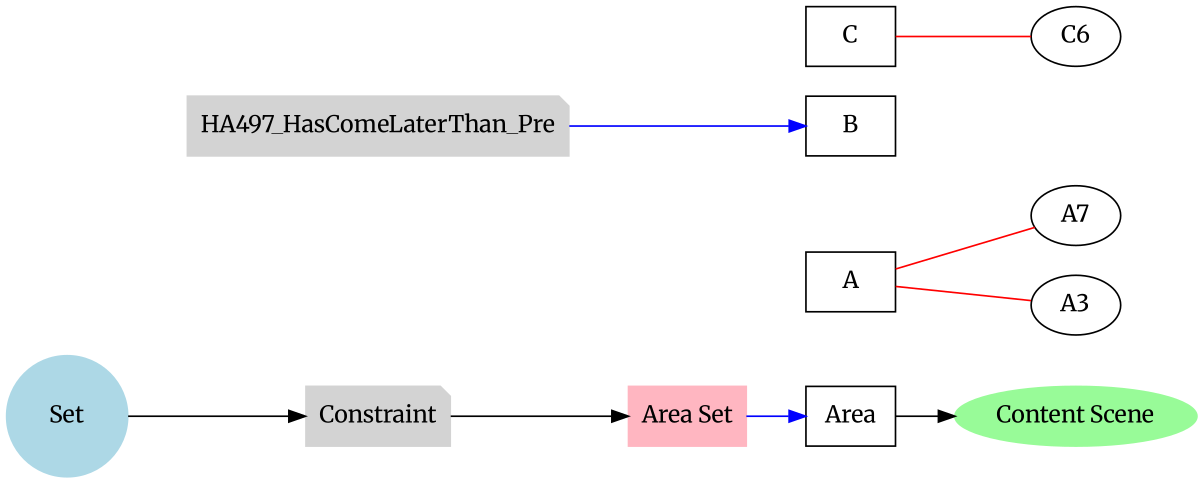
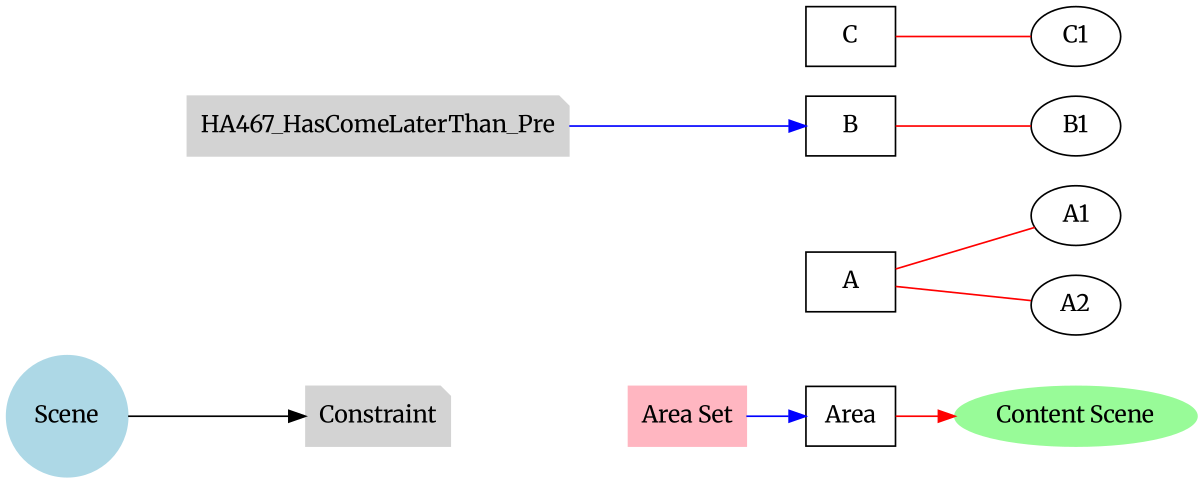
node "C6": label "C6" -> "C1"
node "HA497_HasComeLaterThan_Pre": label "HA497_HasComeLaterThan_Pre" -> "HA467_HasComeLaterThan_Pre"
node "B1": added
node "A7": label "A7" -> "A1"
node "A3": label "A3" -> "A2"
node "Set": label "Set" -> "Scene"
edge "Constraint" -> "Area Set": removed
edge "Area" -> "Content Scene": color black -> red
